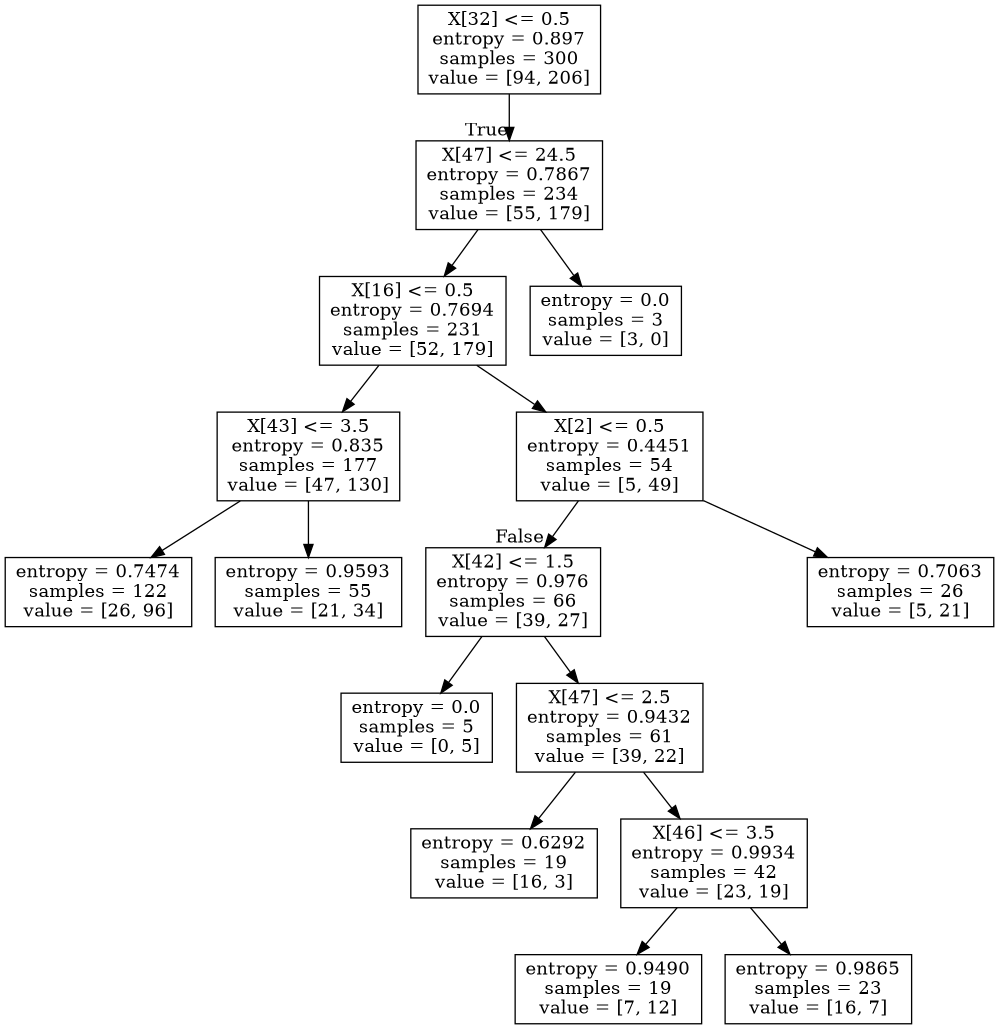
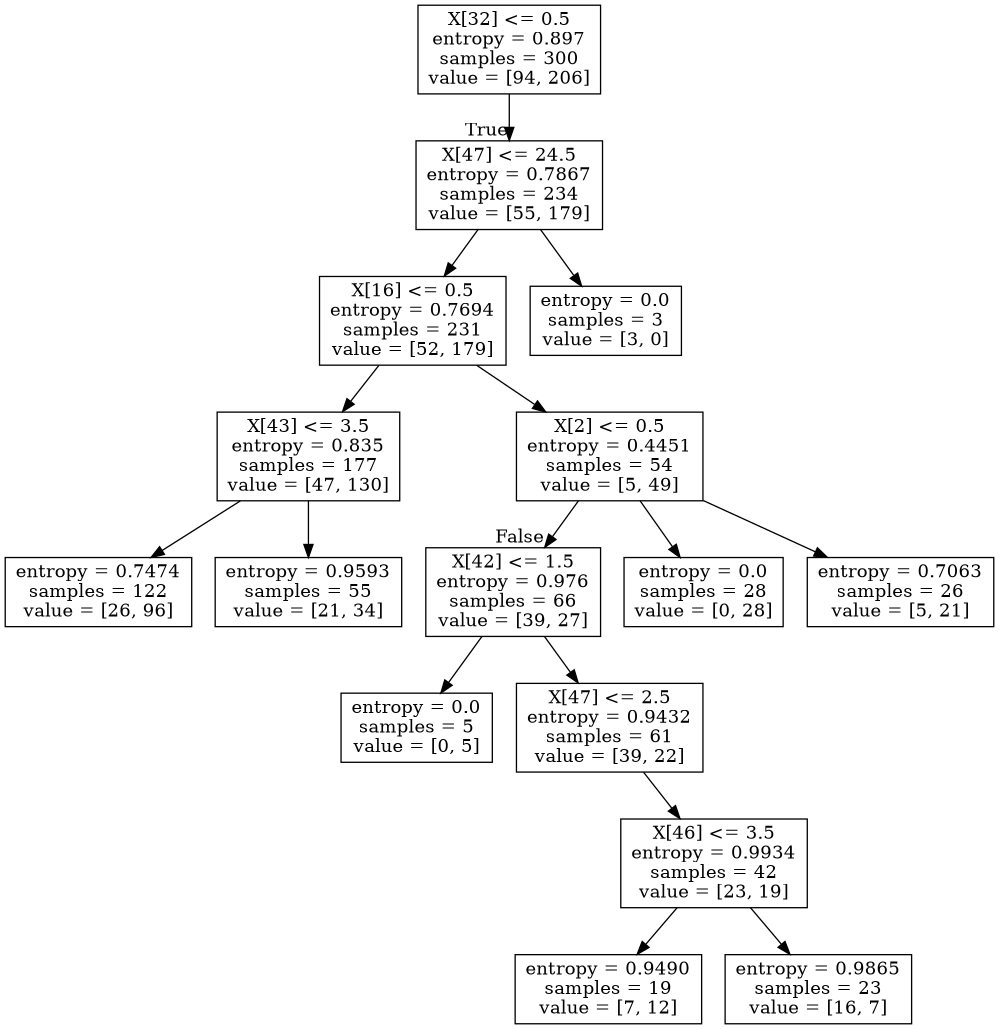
node "entropy = 0.0 samples = 28 value = [0, 28]": added
node "entropy = 0.6292 samples = 19 value = [16, 3]": removed
